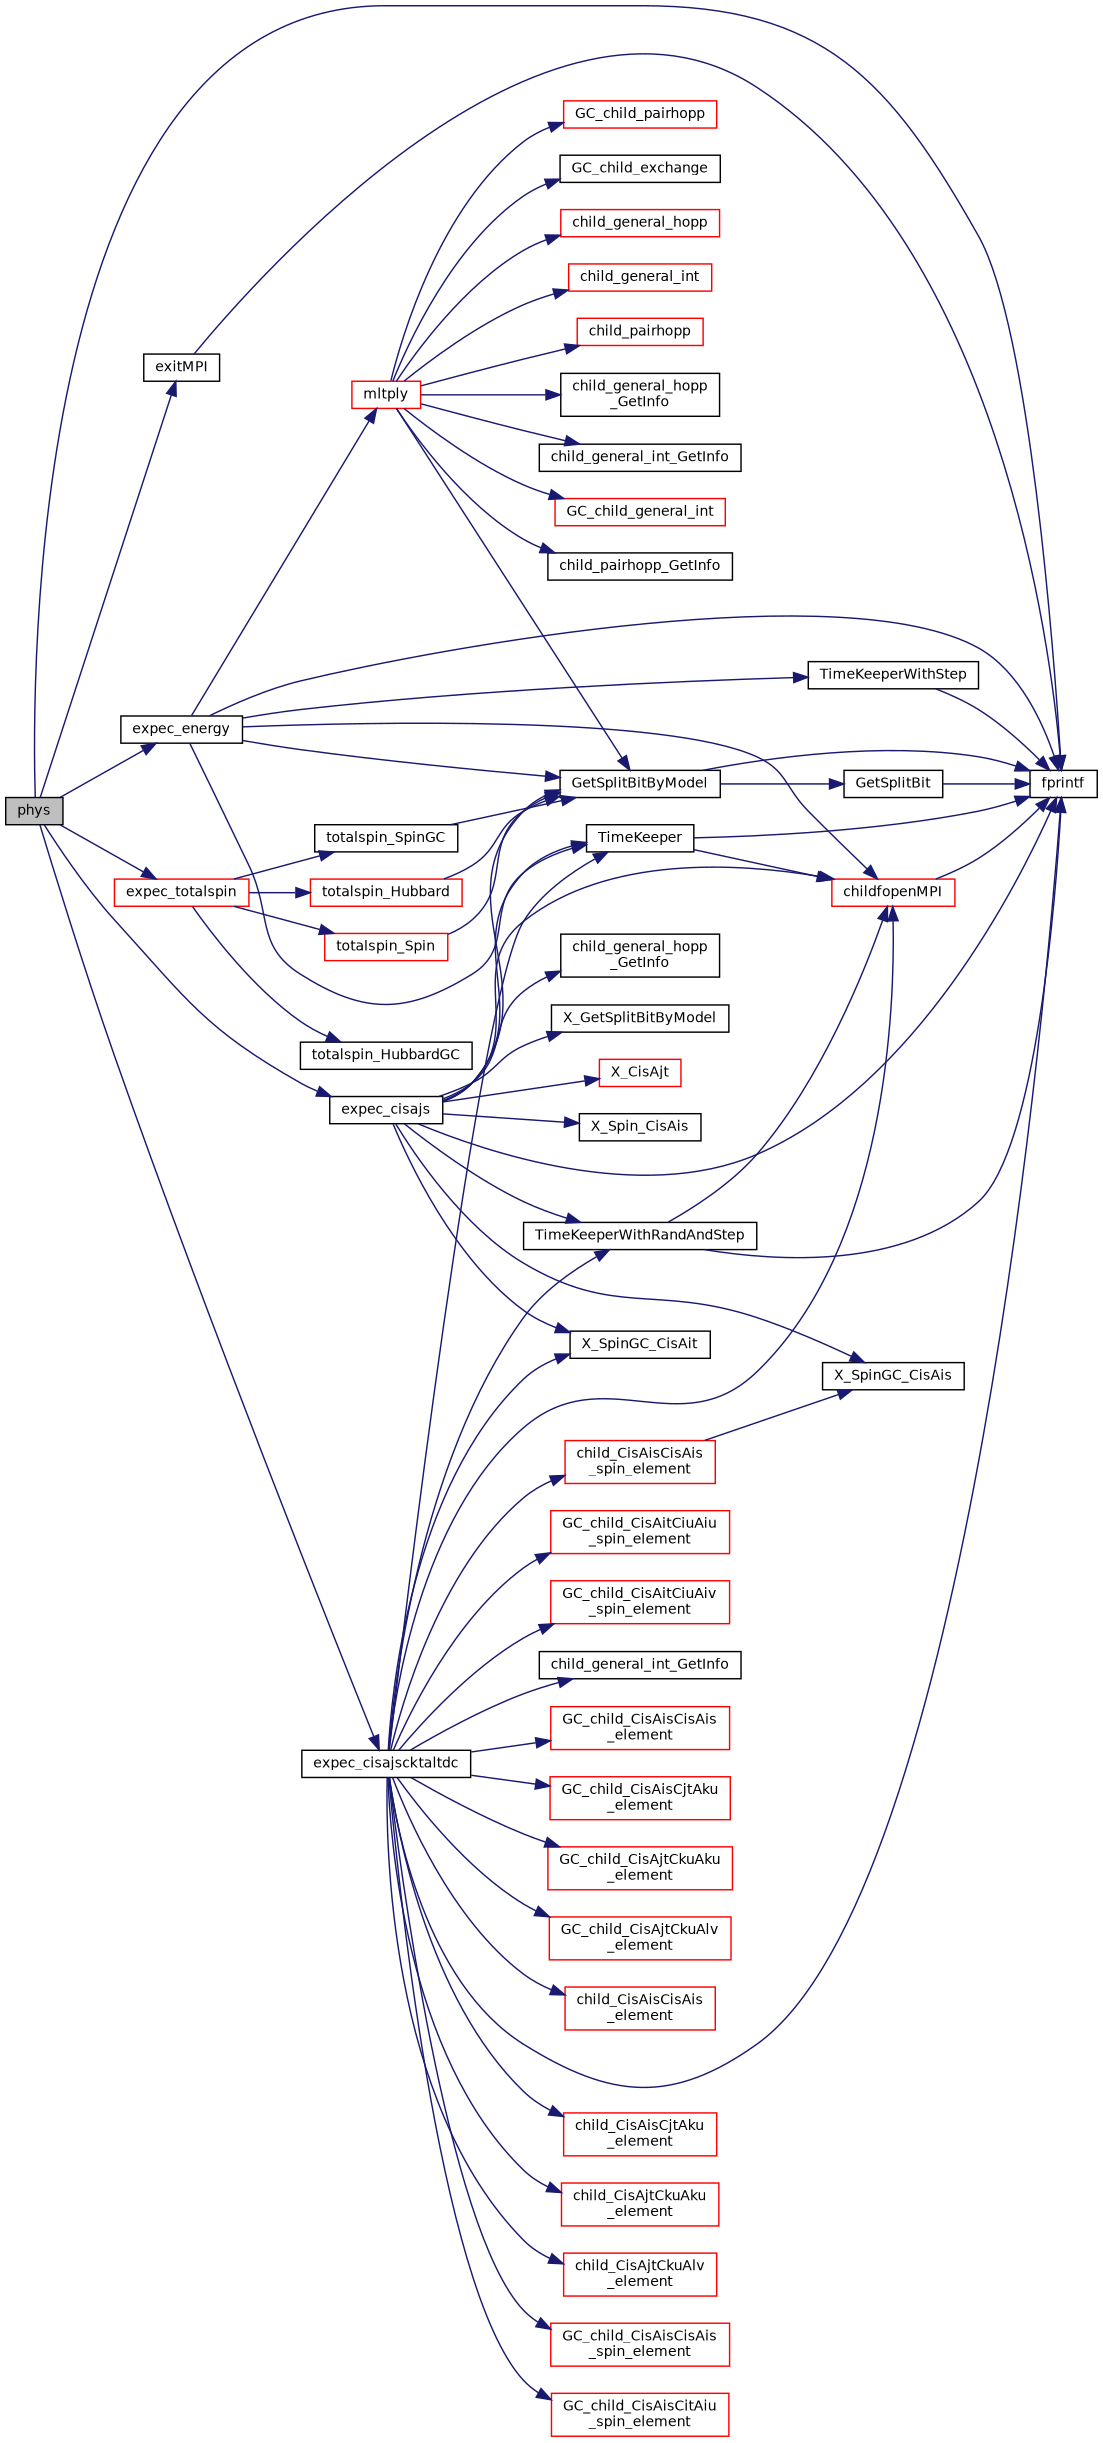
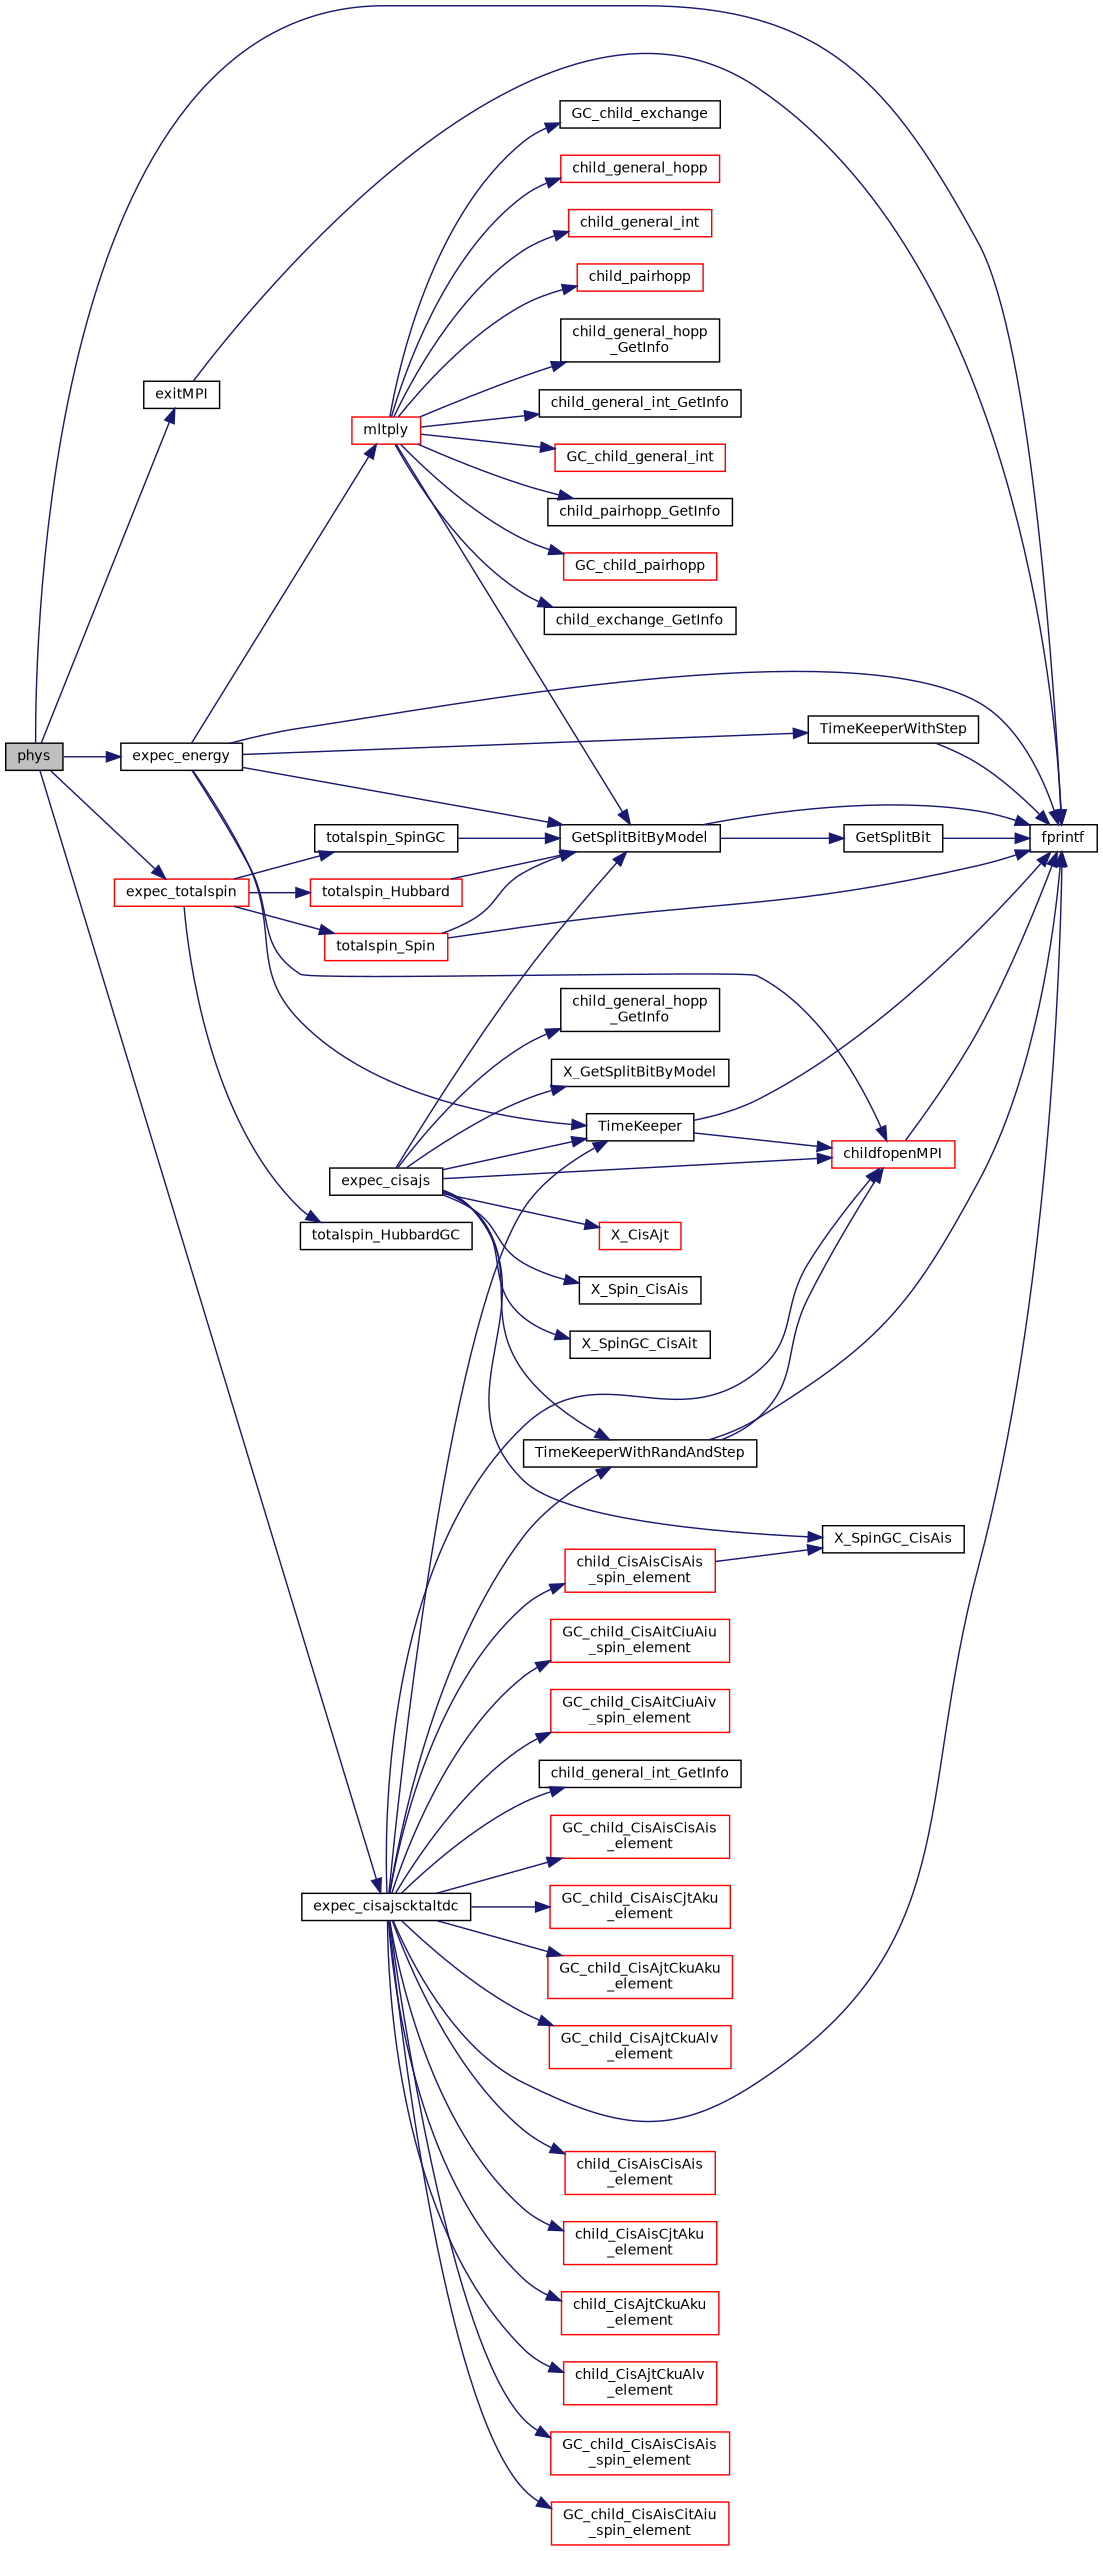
node "child_exchange_GetInfo": added
edge "phys" -> "expec_cisajs": removed
edge "expec_cisajs" -> "fprintf": now "totalspin_Spin" -> "fprintf"
edge "expec_cisajscktaltdc" -> "X_SpinGC_CisAit": removed
